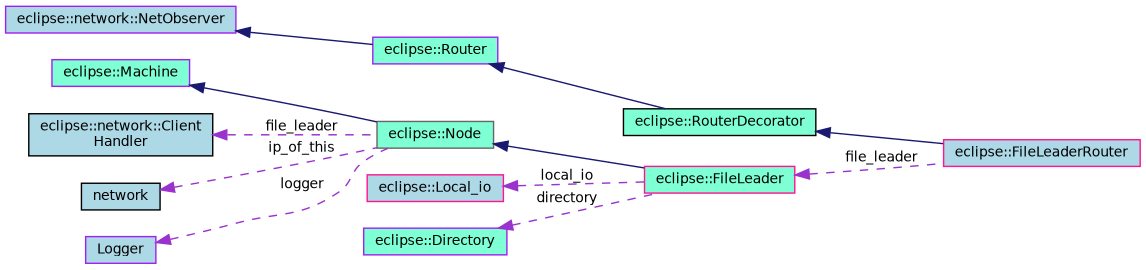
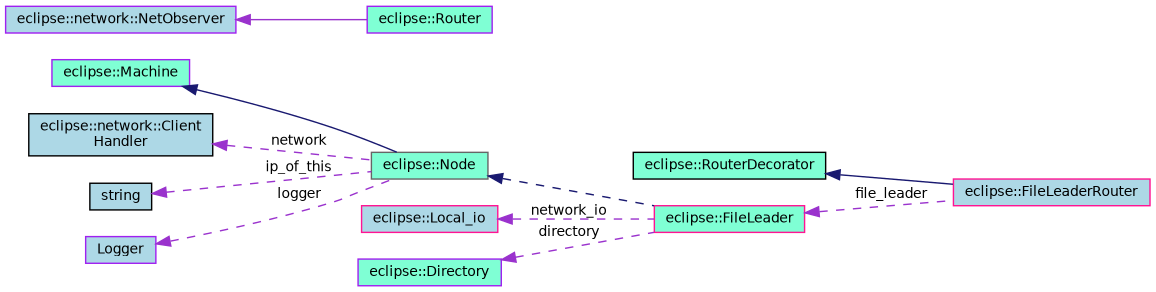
edge "eclipse::Router" -> "eclipse::network::NetObserver": color midnightblue -> darkorchid3
edge "eclipse::RouterDecorator" -> "eclipse::Router": removed
edge "eclipse::Node" -> "eclipse::network::Client Handler": label " file_leader" -> " network"
edge "eclipse::FileLeader" -> "eclipse::Node": style solid -> dashed
edge "eclipse::FileLeader" -> "eclipse::Local_io": label " local_io" -> " network_io"
node "network": label "network" -> "string"
